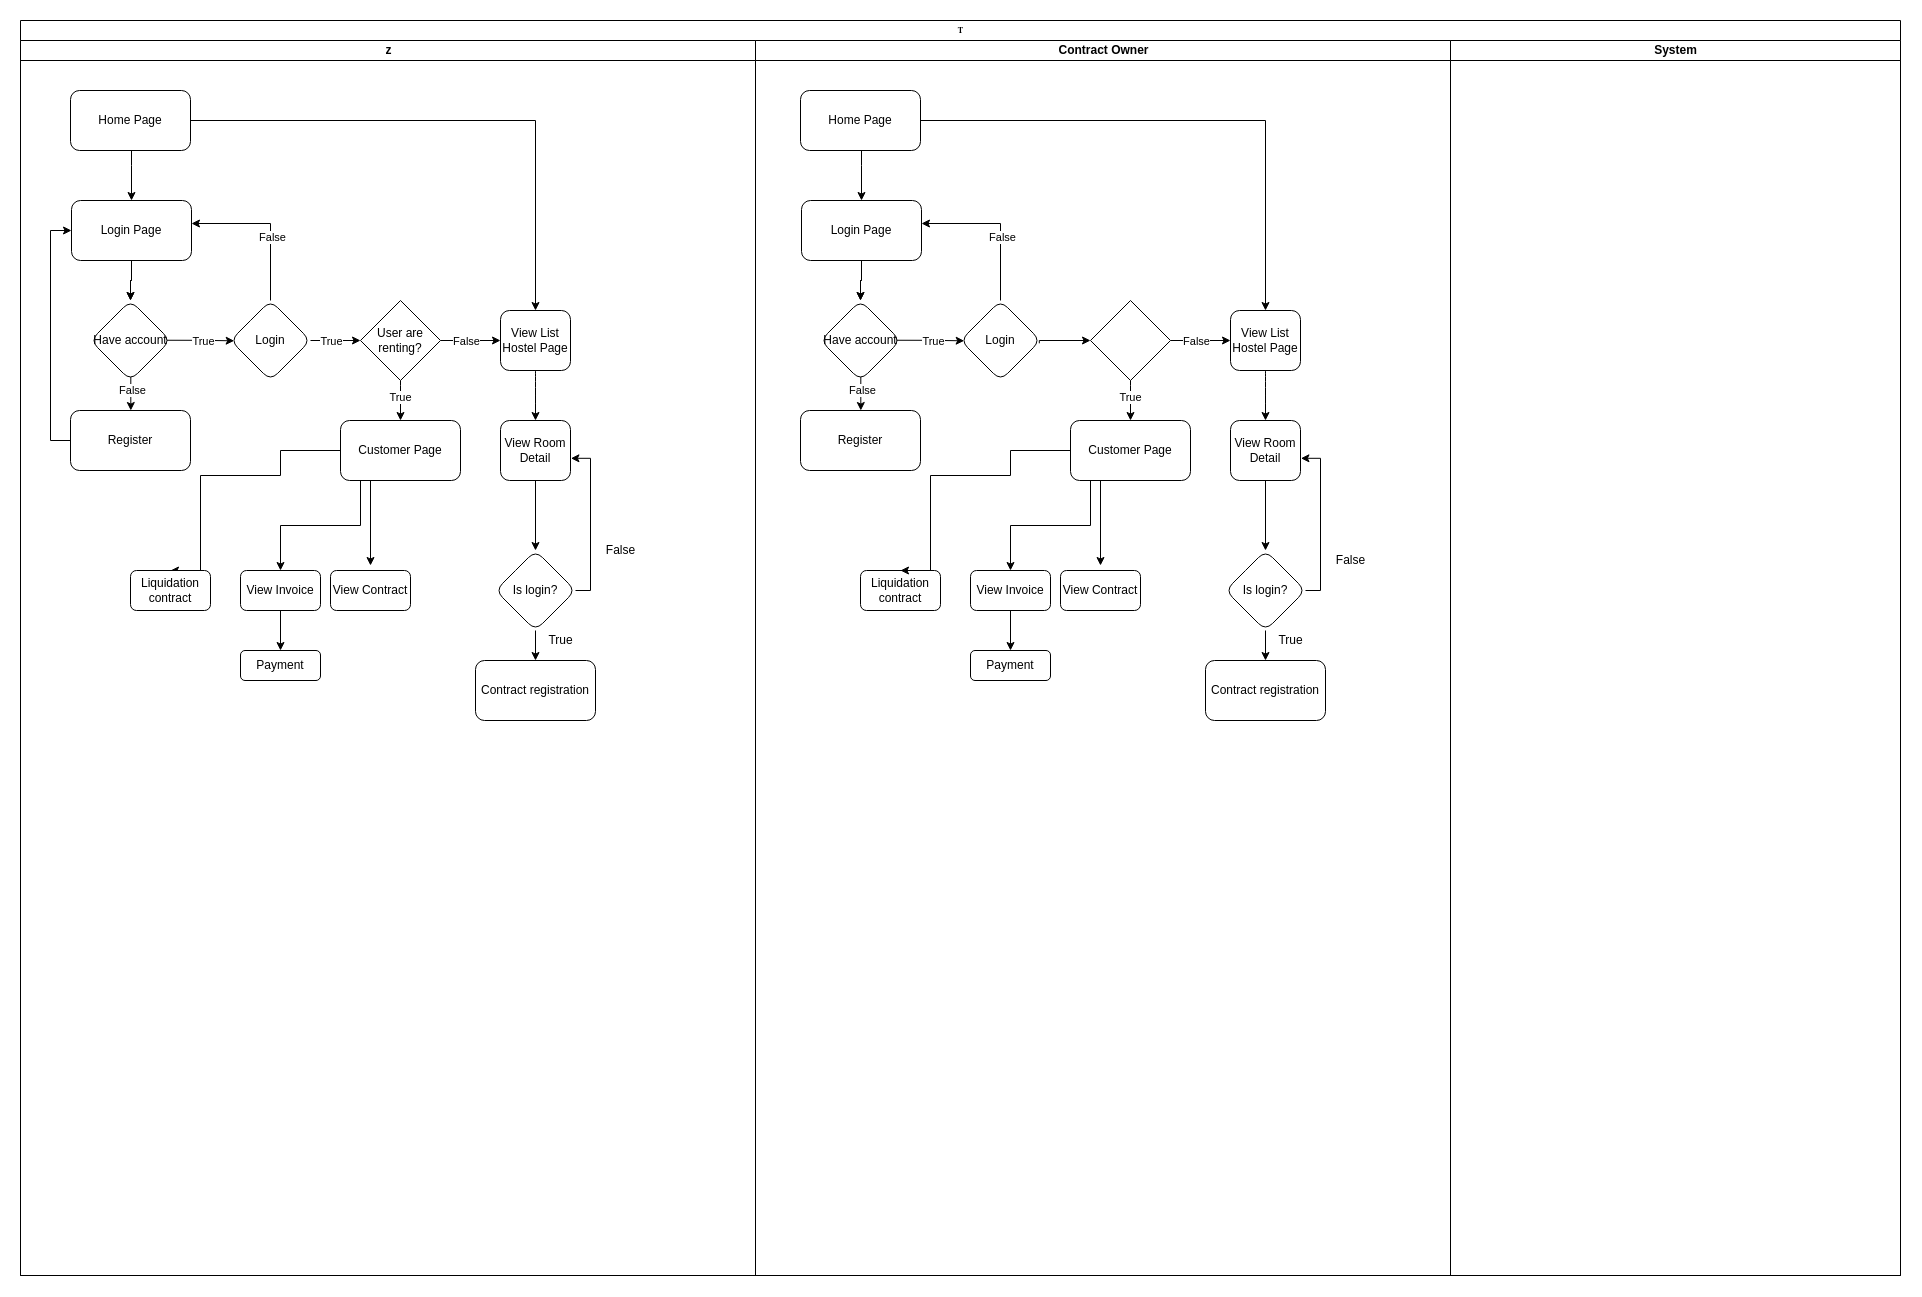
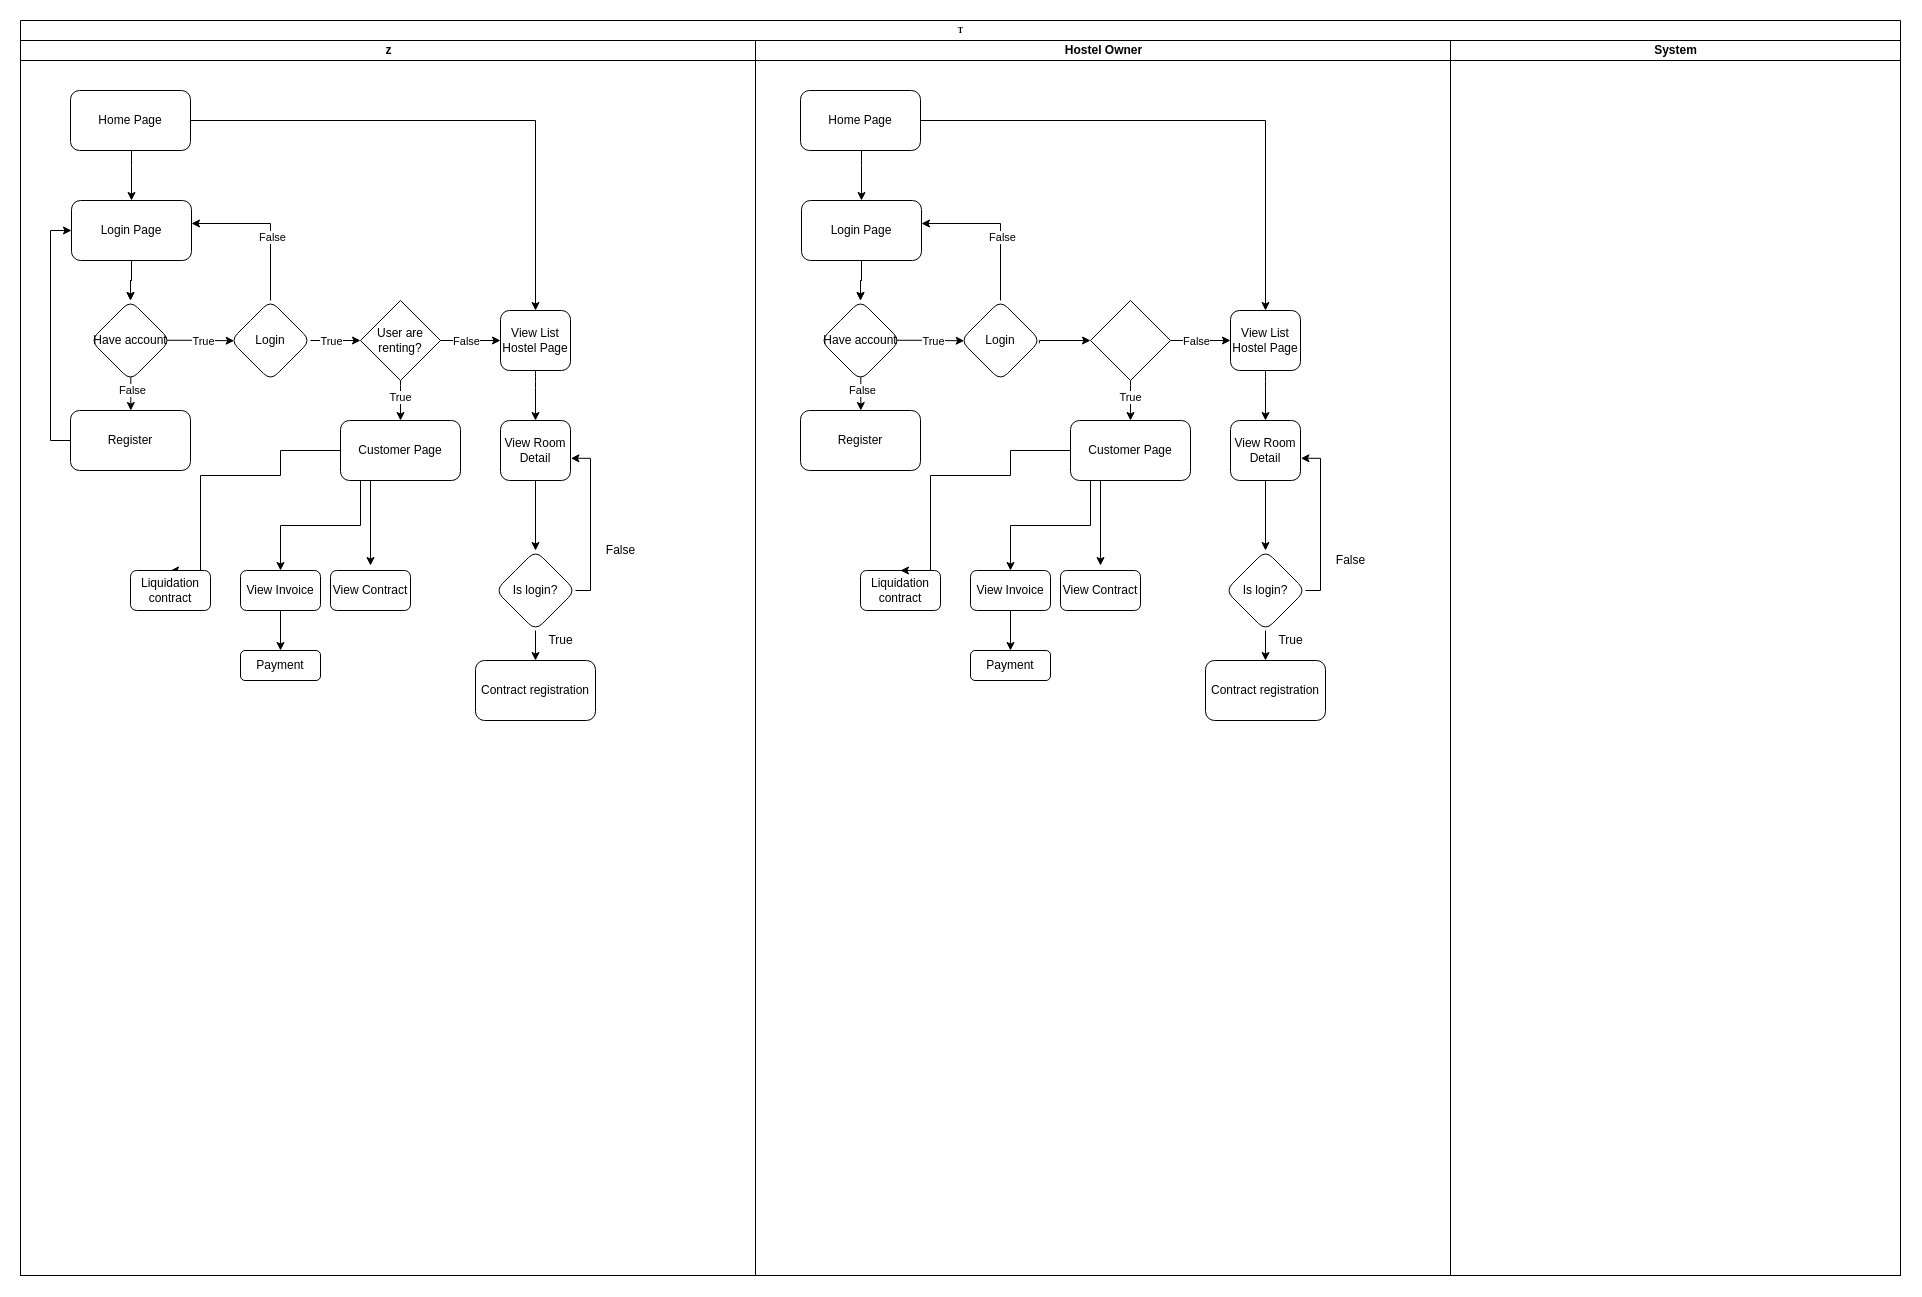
node "Contract Owner": label "Contract Owner" -> "Hostel Owner"
